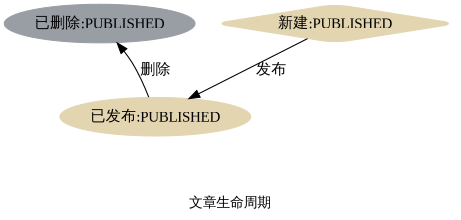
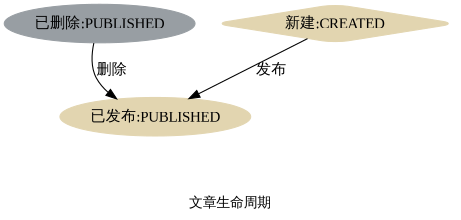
node "新建:PUBLISHED": label "新建:PUBLISHED" -> "新建:CREATED"
edge "已发布:PUBLISHED" -> "已删除:PUBLISHED": reversed
